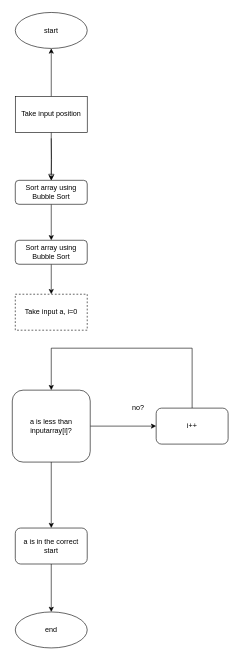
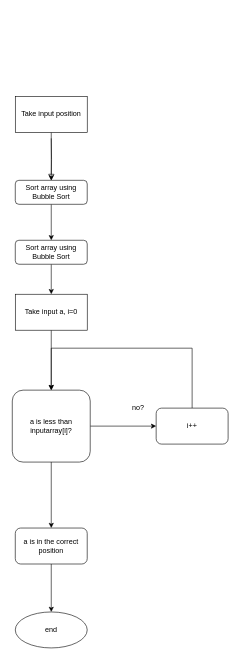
node "start": removed
edge "Take input position" -> "start": removed
node "Take input a, i=0": style dashed -> solid
edge "Take input a, i=0" -> "a is less than inputarray[i]?": added
node "a is in the correct start": label "a is in the correct start" -> "a is in the correct position"
